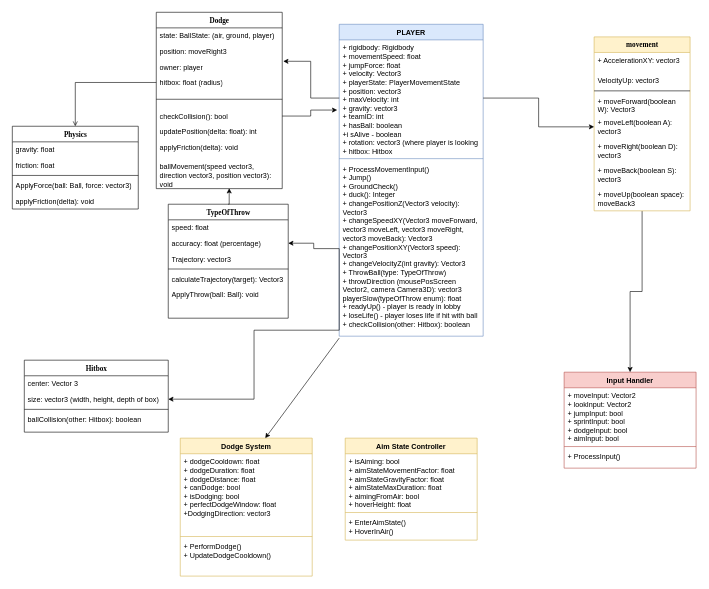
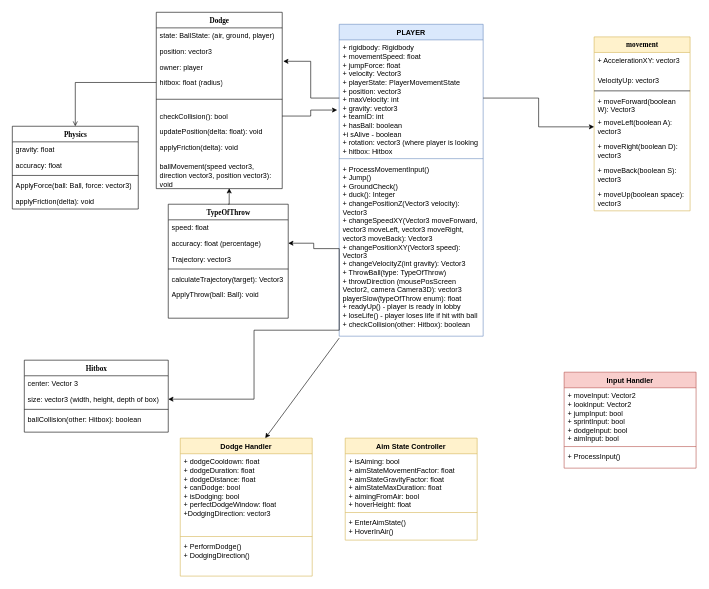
node "position: moveRight3": label "position: moveRight3" -> "position: vector3"
node "updatePosition(delta: float): int": label "updatePosition(delta: float): int" -> "updatePosition(delta: float): void"
node "friction: float": label "friction: float" -> "accuracy: float"
node "+ moveUp(boolean space): moveBack3": label "+ moveUp(boolean space): moveBack3" -> "+ moveUp(boolean space): vector3"
edge "movement" -> "Input Handler": removed
node "Dodge System": label "Dodge System" -> "Dodge Handler"
node "+ PerformDodge() + UpdateDodgeCooldown()": label "+ PerformDodge() + UpdateDodgeCooldown()" -> "+ PerformDodge() + DodgingDirection()"
